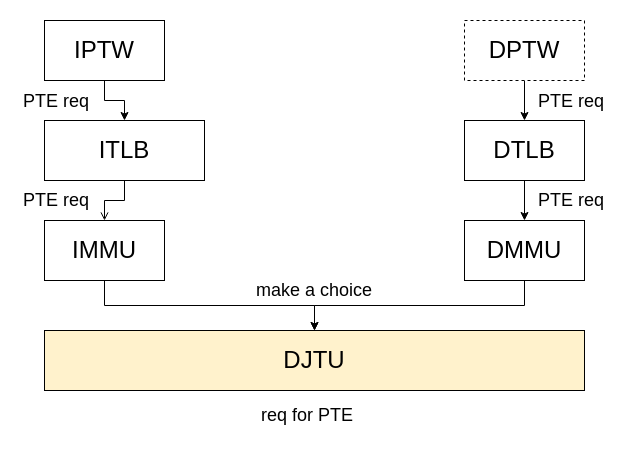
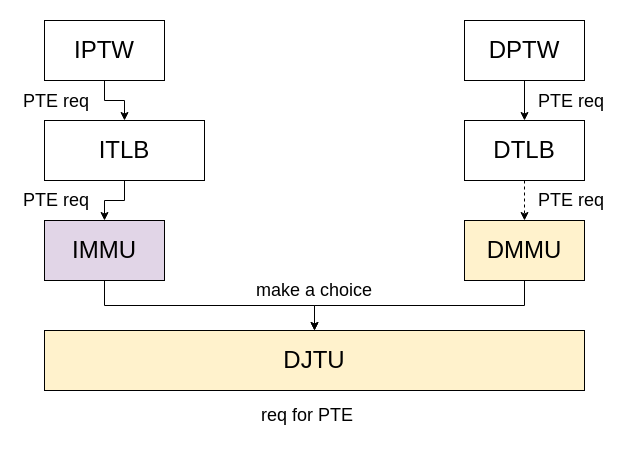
node "DPTW": style dashed -> solid
edge "DTLB" -> "DMMU": style solid -> dashed
edge "ITLB" -> "IMMU": arrowhead open -> classic
node "IMMU": fillcolor #ffffff -> #e1d5e7
node "DMMU": fillcolor #ffffff -> #fff2cc
